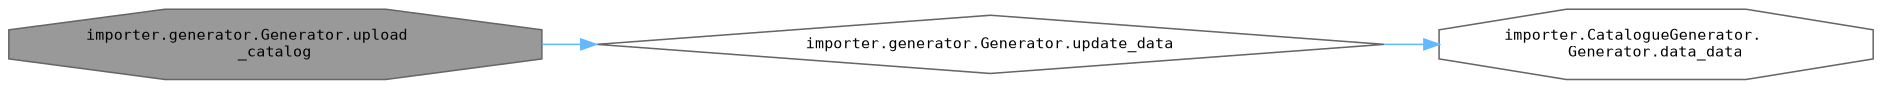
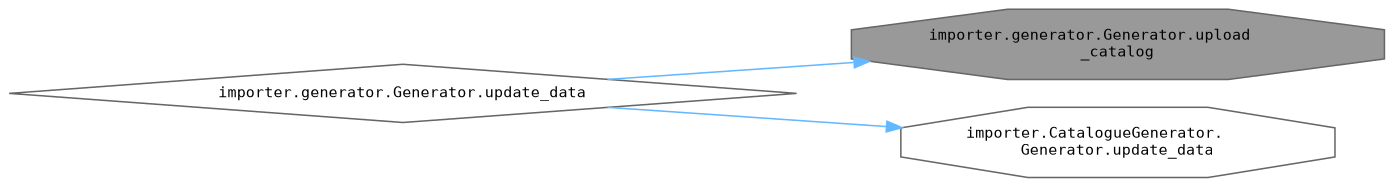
edge "importer.generator.Generator.upload _catalog" -> "importer.generator.Generator.update_data": reversed
node "importer.CatalogueGenerator. Generator.data_data": label "importer.CatalogueGenerator. Generator.data_data" -> "importer.CatalogueGenerator. Generator.update_data"
